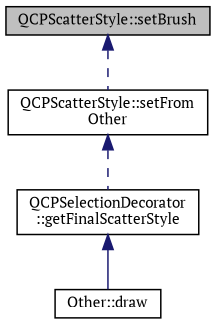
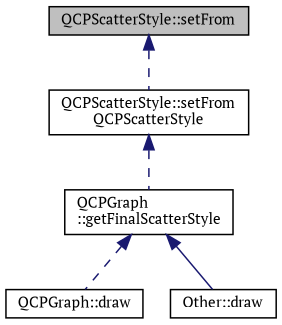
node "QCPScatterStyle::setBrush": label "QCPScatterStyle::setBrush" -> "QCPScatterStyle::setFrom"
node "QCPScatterStyle::setFrom Other": label "QCPScatterStyle::setFrom Other" -> "QCPScatterStyle::setFrom QCPScatterStyle"
node "QCPSelectionDecorator ::getFinalScatterStyle": label "QCPSelectionDecorator ::getFinalScatterStyle" -> "QCPGraph ::getFinalScatterStyle"
node "QCPGraph::draw": added
